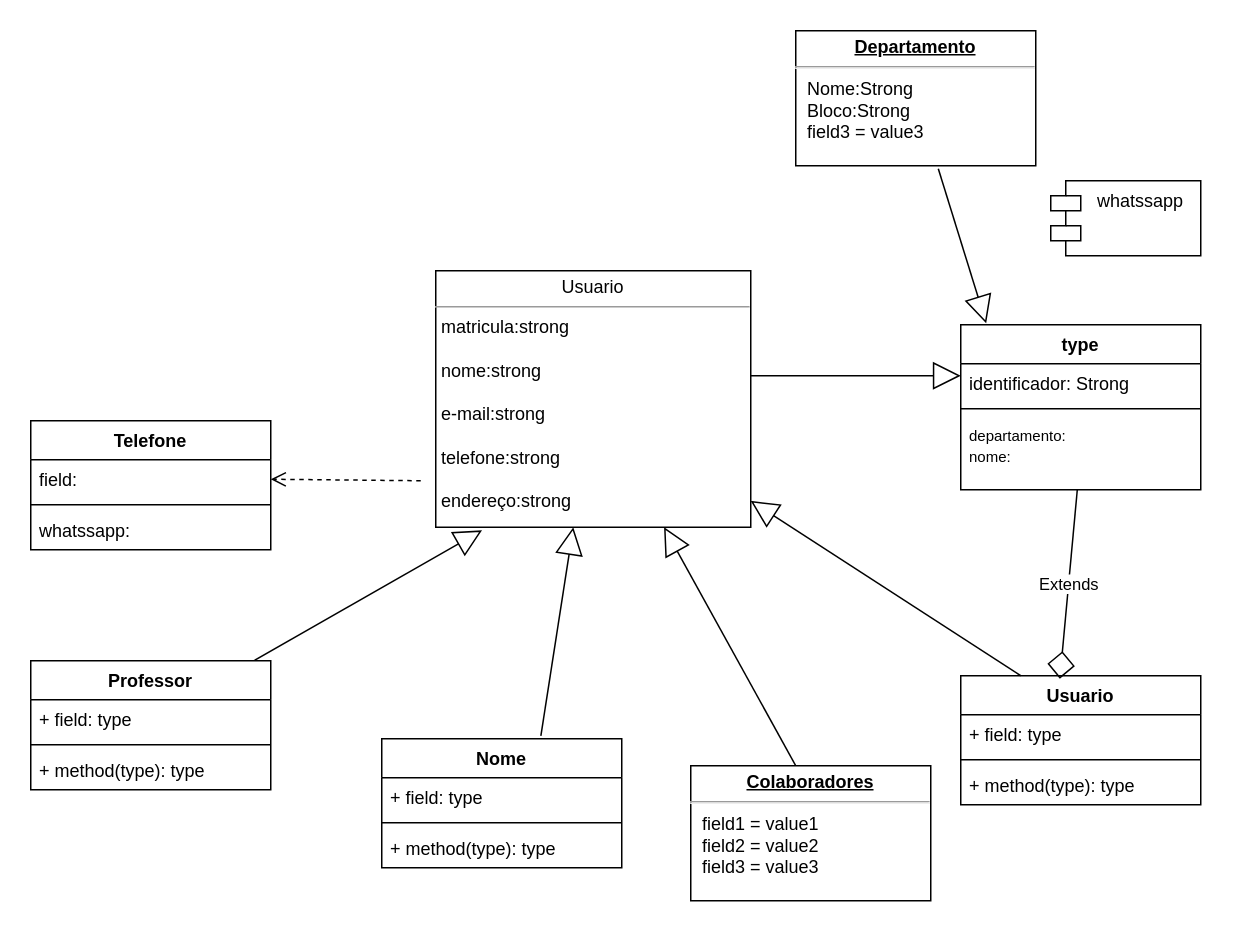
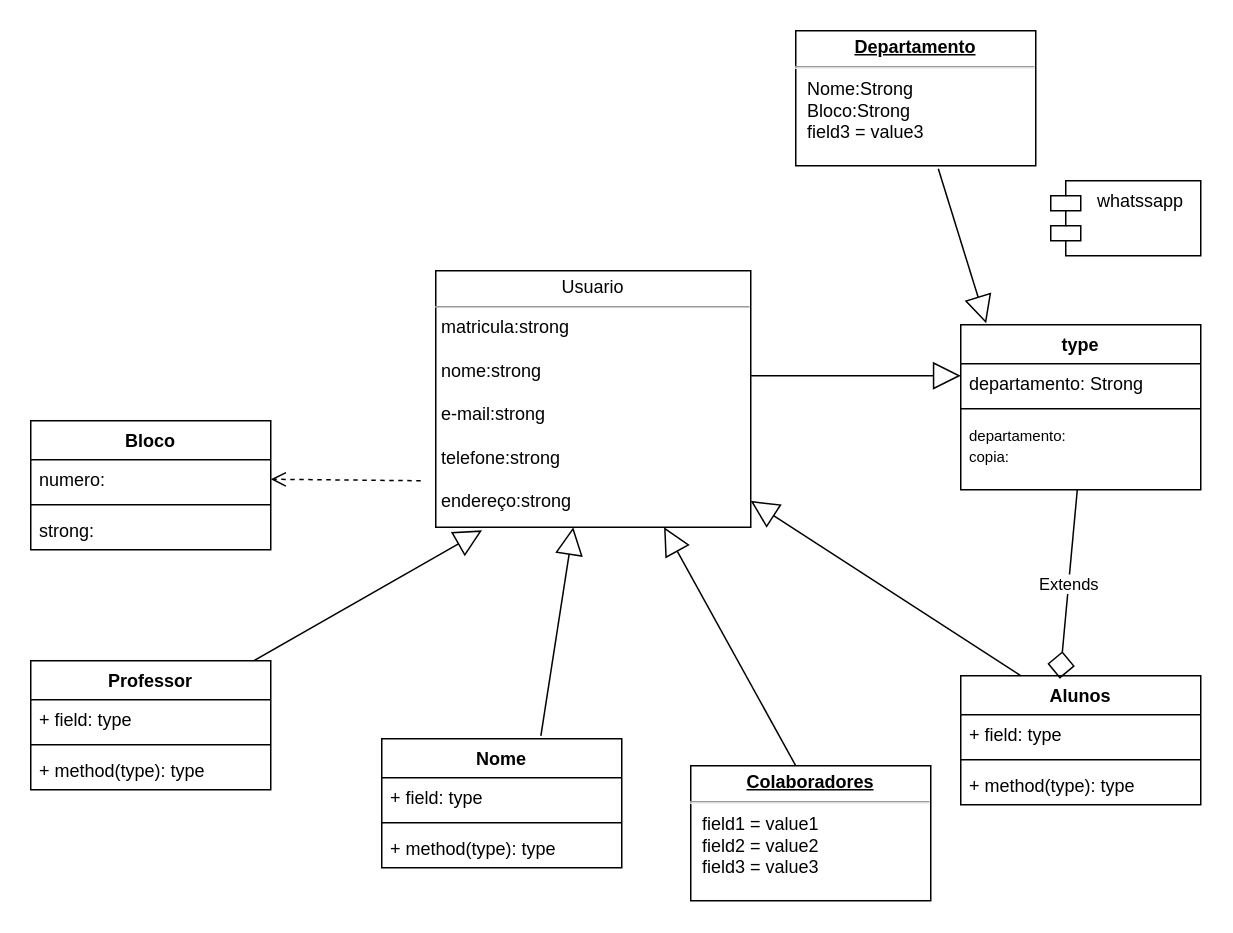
node "identificador: Strong": label "identificador: Strong" -> "departamento: Strong"
node "Telefone": label "Telefone" -> "Bloco"
node "departamento: nome:": label "departamento: nome:" -> "departamento: copia:"
node "field:": label "field:" -> "numero:"
node "whatssapp:": label "whatssapp:" -> "strong:"
node "Usuario": label "Usuario" -> "Alunos"
